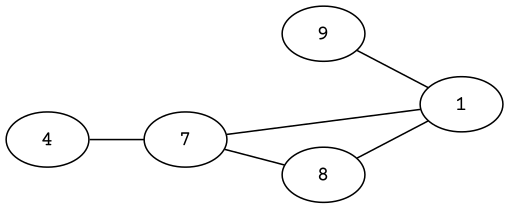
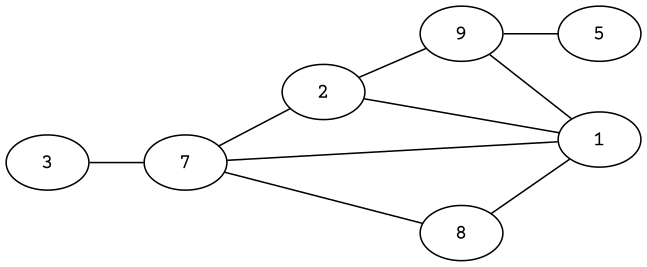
node "5": added
node "2": added
node "4": label "4" -> "3"
